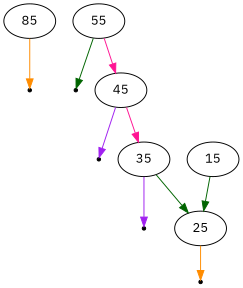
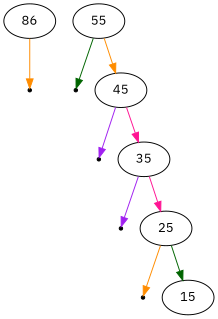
node "85": label "85" -> "86"
edge "55" -> "45": color deeppink -> darkorange
edge "15" -> "25": reversed
edge "35" -> "25": color darkgreen -> deeppink
